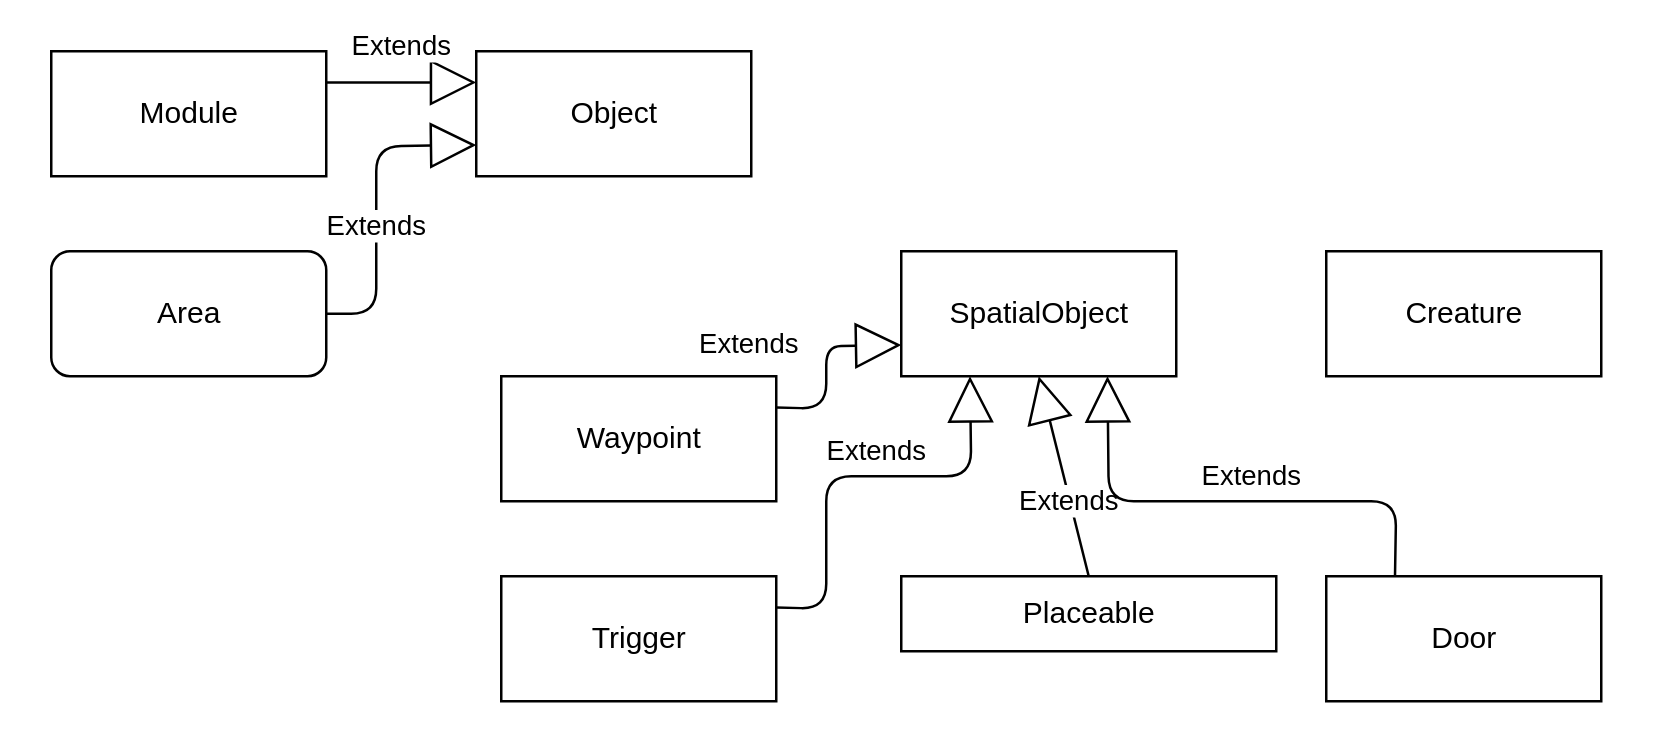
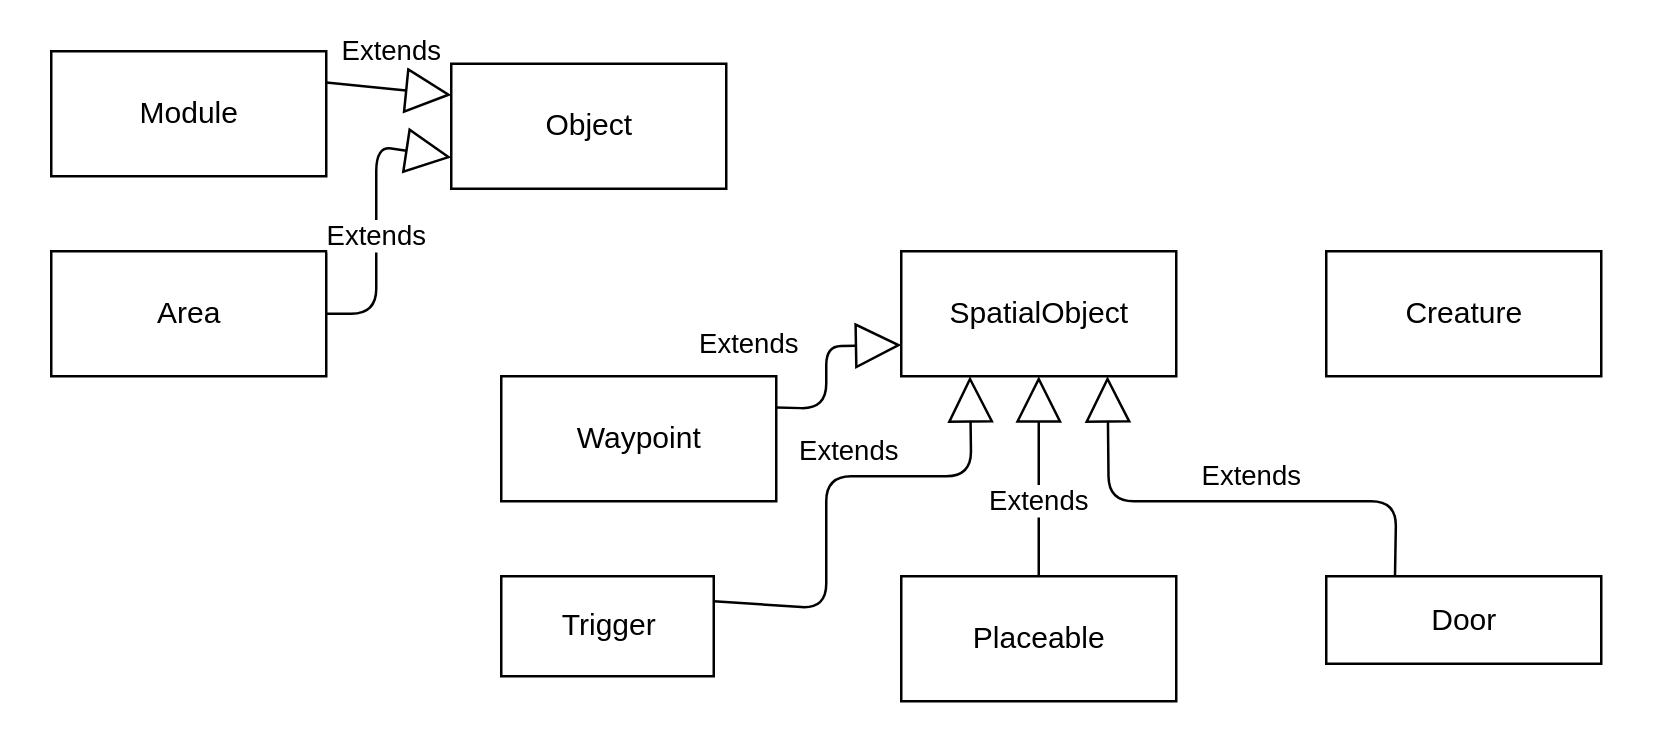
node "Object": moved (614, 114) -> (589, 126)
node "Area": shape rounded rectangle -> rectangle
node "Placeable": size 375x75 -> 275x125
node "Trigger": size 275x125 -> 213x100
node "Door": size 275x125 -> 275x88
